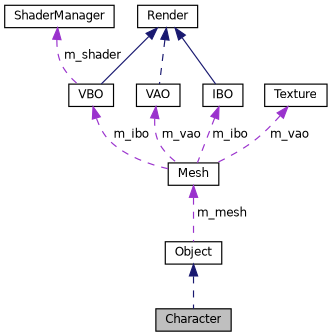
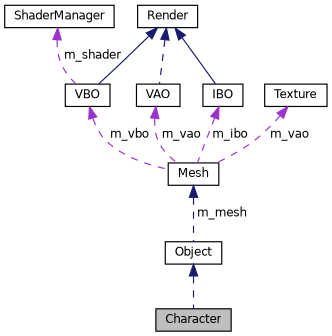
edge "Mesh" -> "VBO": label " m_ibo" -> " m_vbo"
edge "Object" -> "Mesh": color darkorchid3 -> midnightblue
